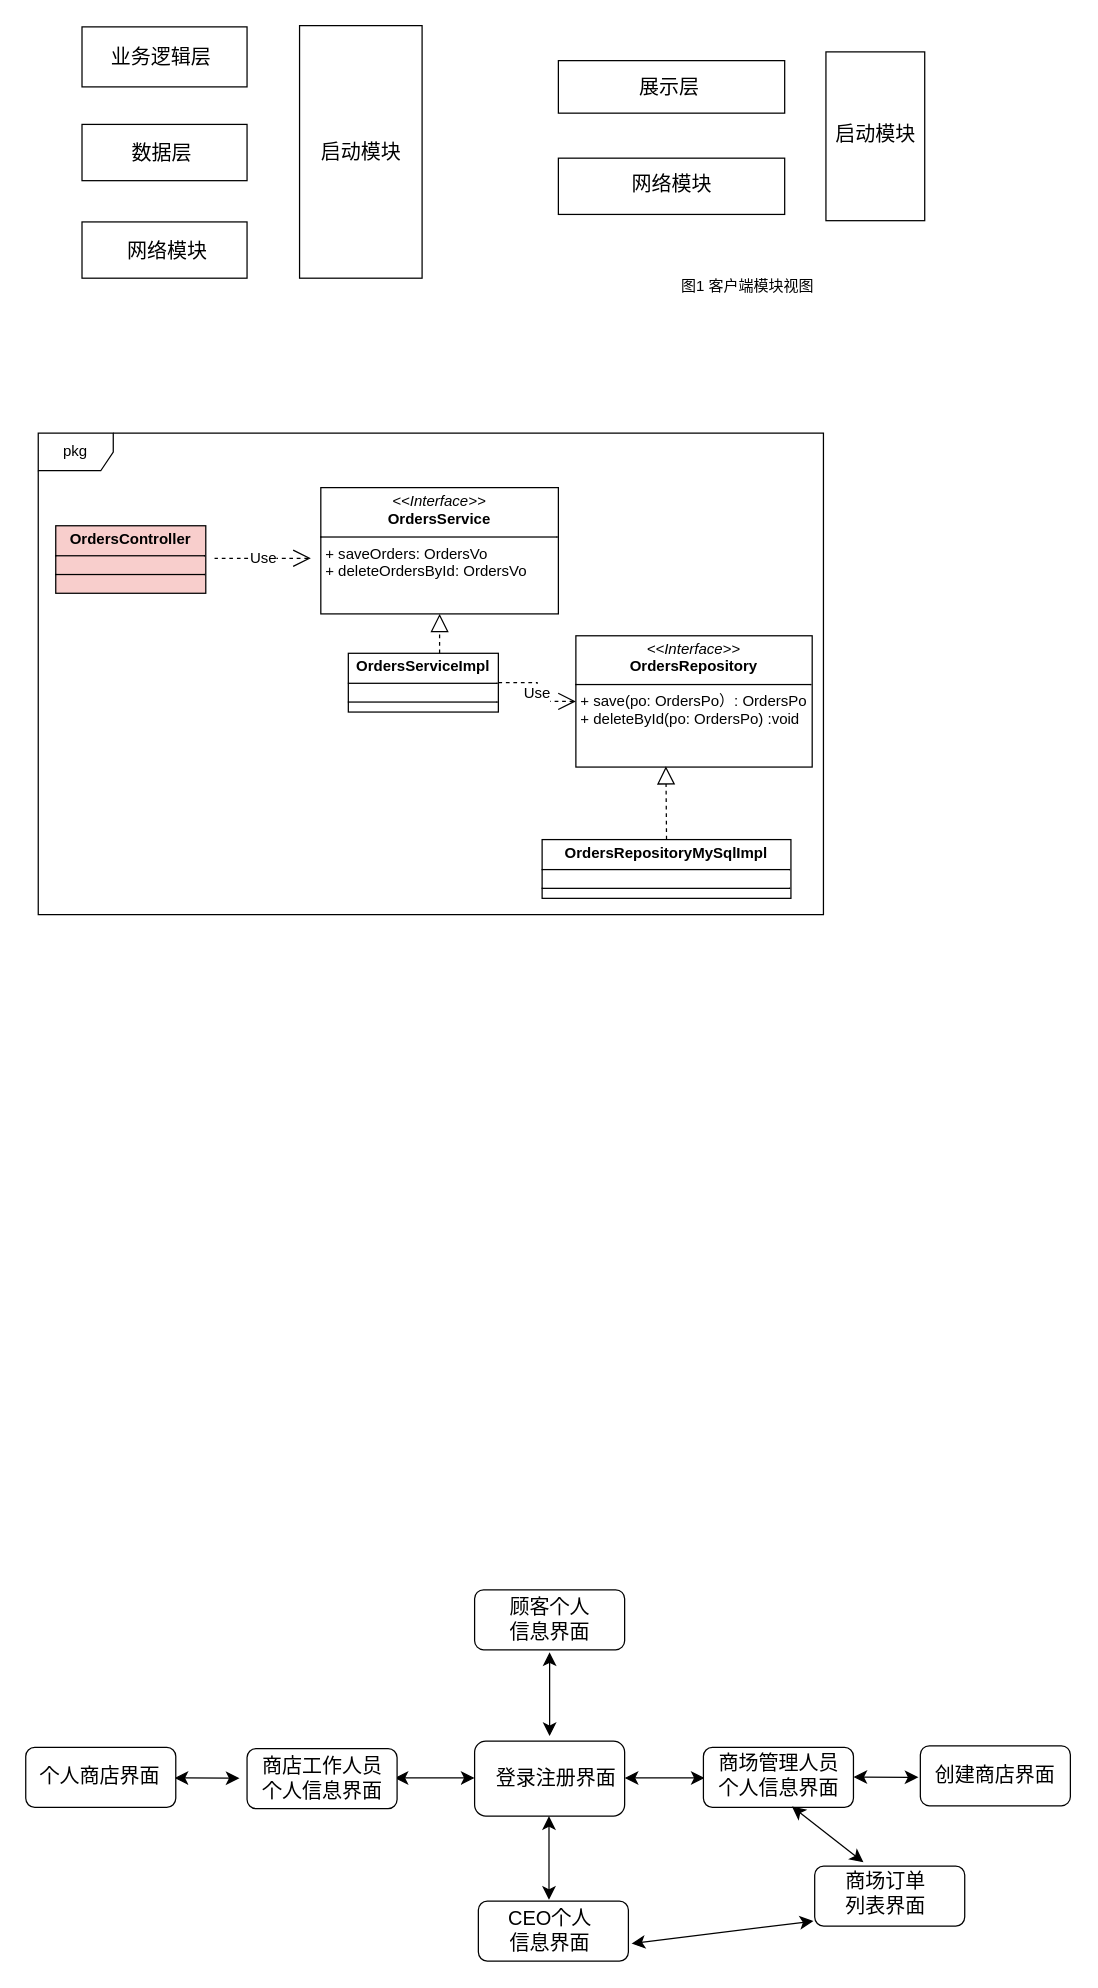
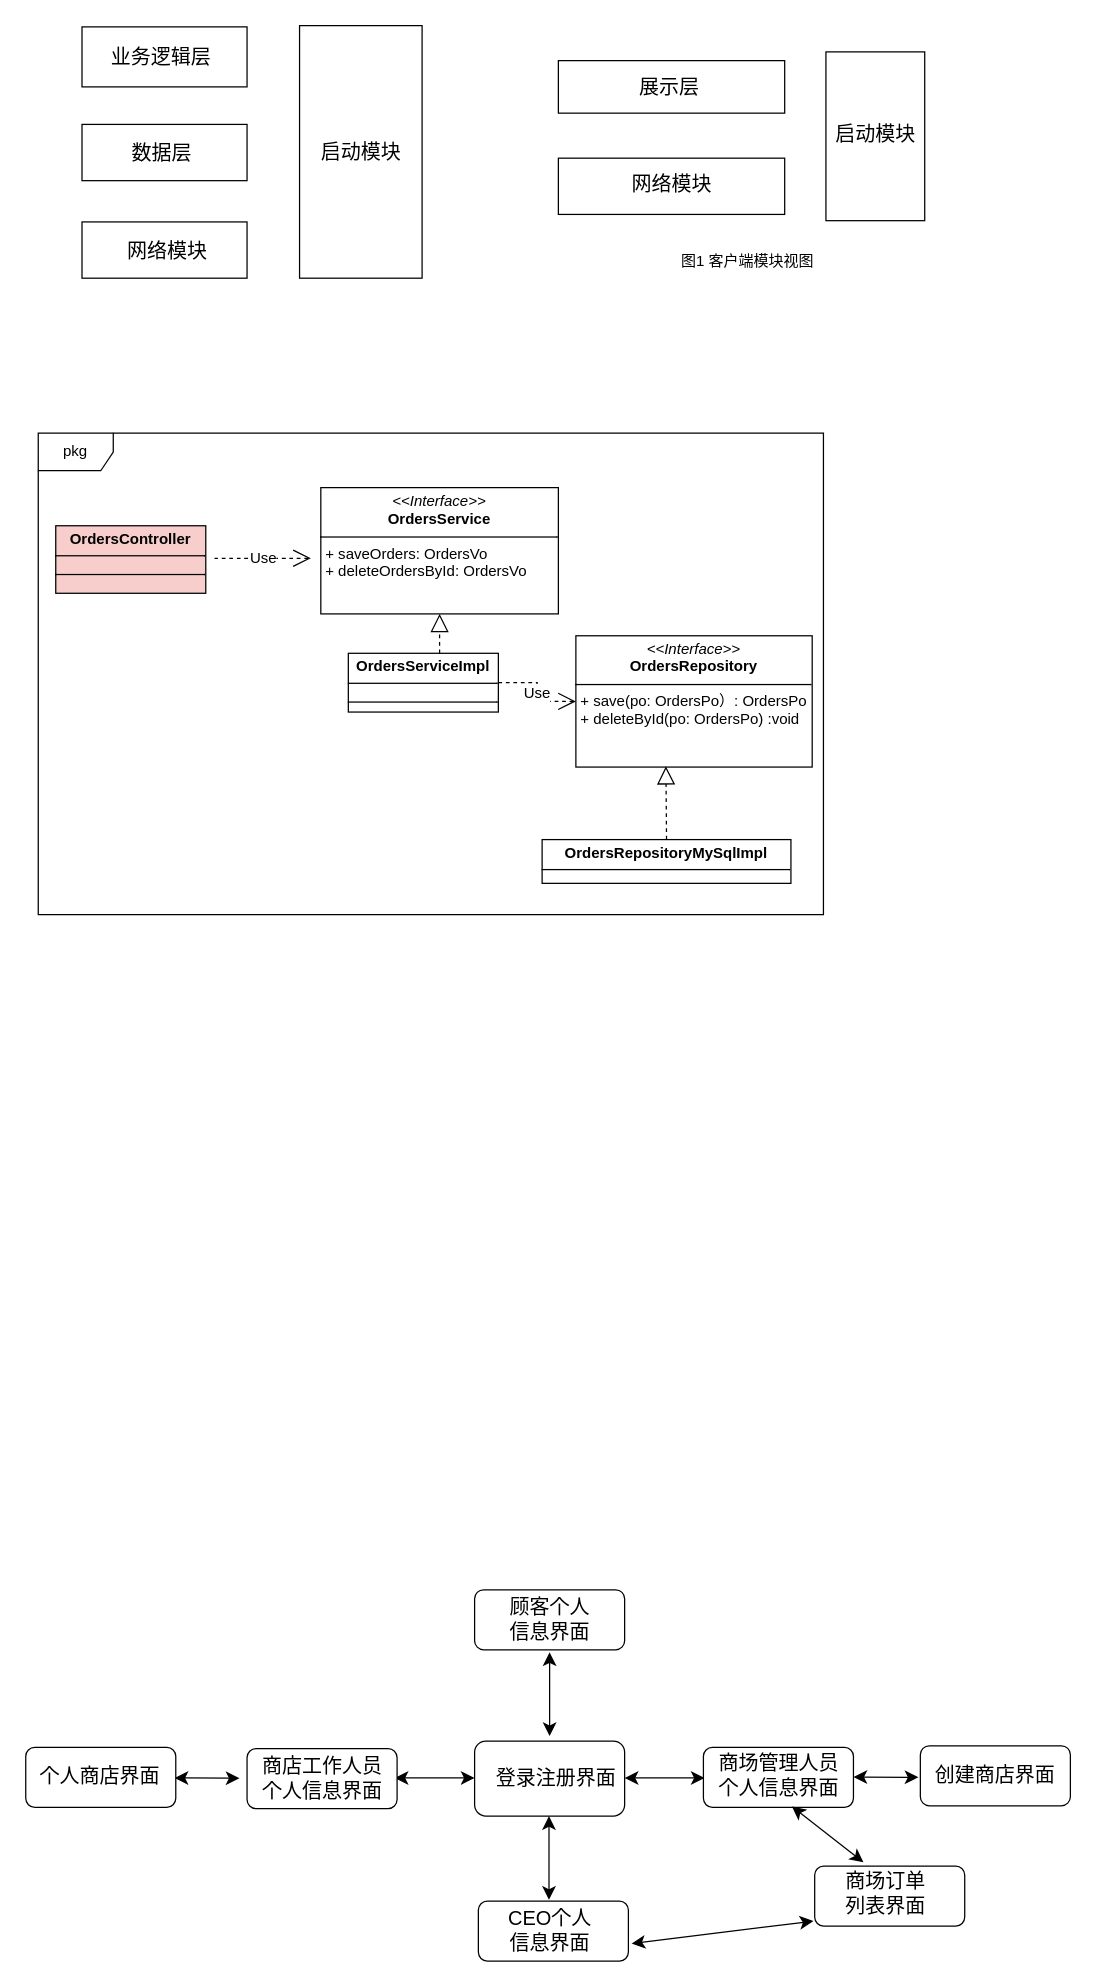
node "图1 客户端模块视图": moved (748, 287) -> (748, 262)
node "OrdersRepositoryMySqlImpl": size 249x59 -> 249x44
